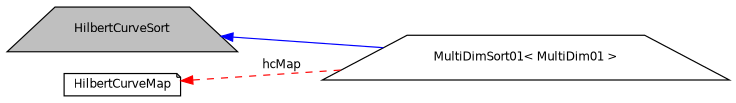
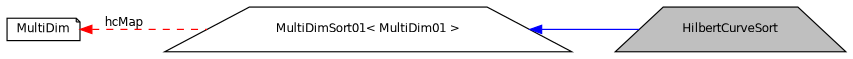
edge "MultiDimSort01< MultiDim01 >" -> "HilbertCurveSort": reversed
node "HilbertCurveMap": label "HilbertCurveMap" -> "MultiDim"
